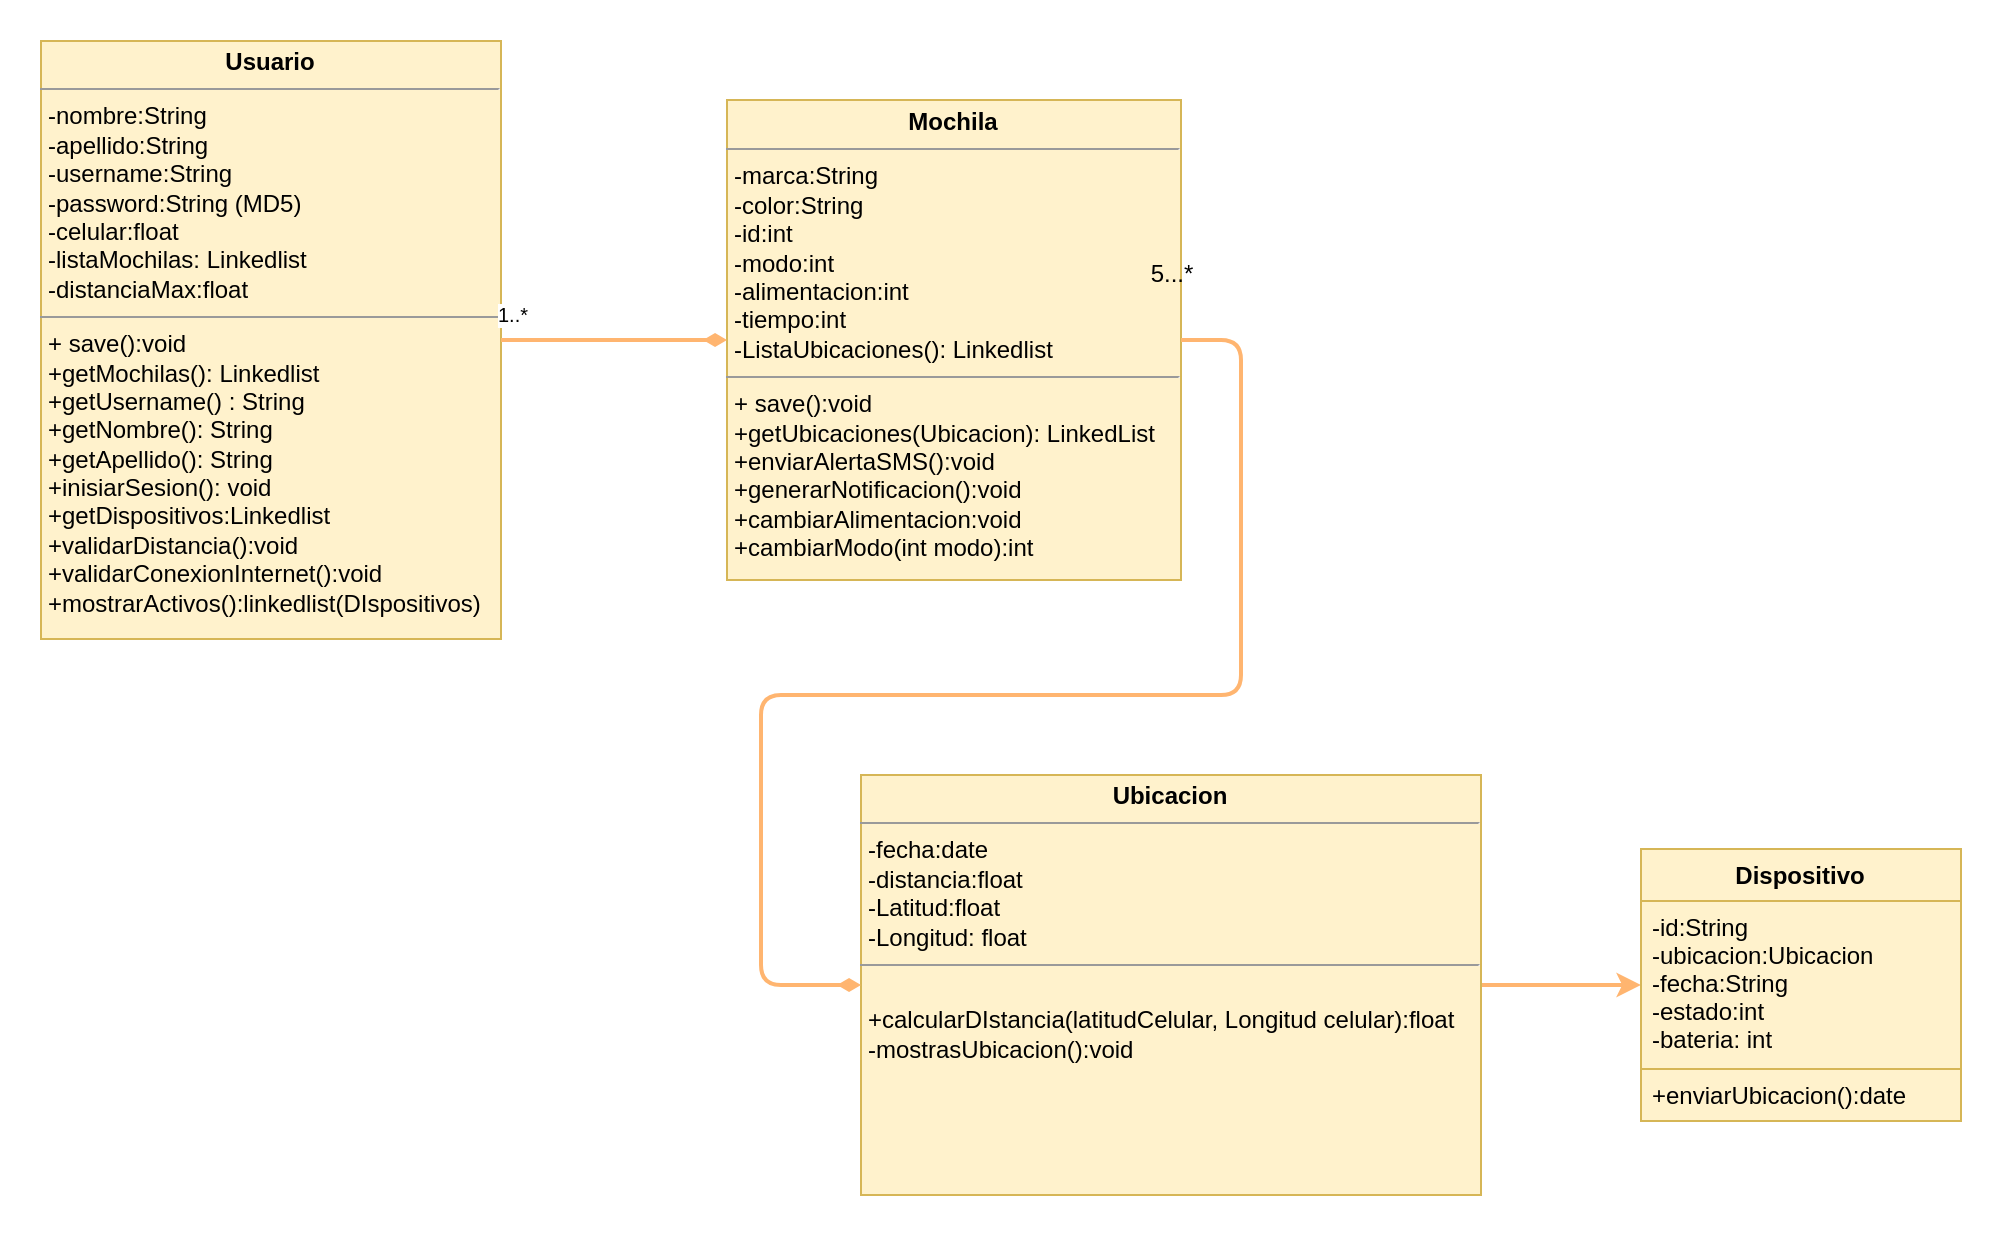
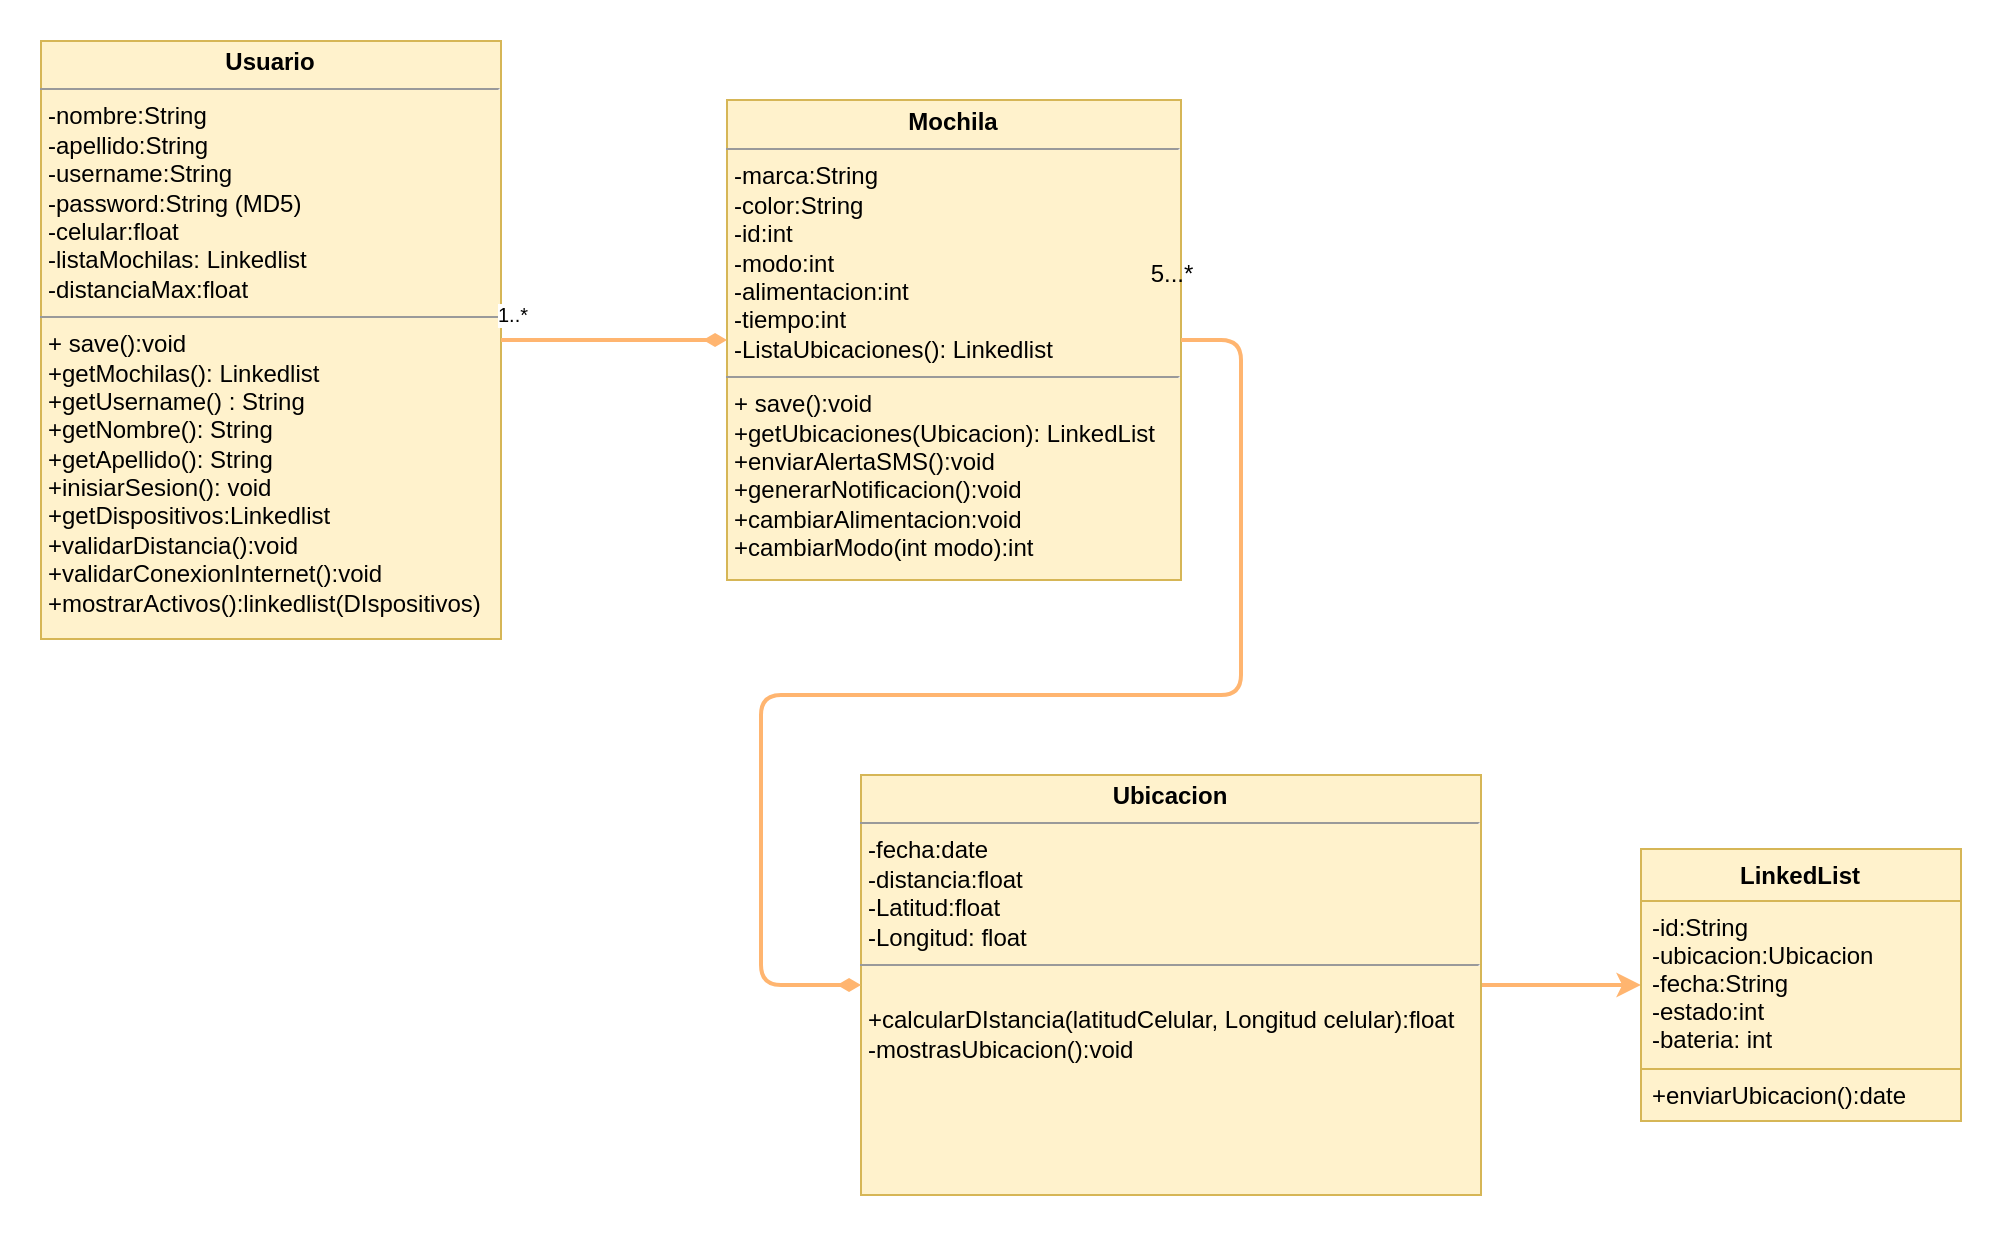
node "Dispositivo": label "Dispositivo" -> "LinkedList"
